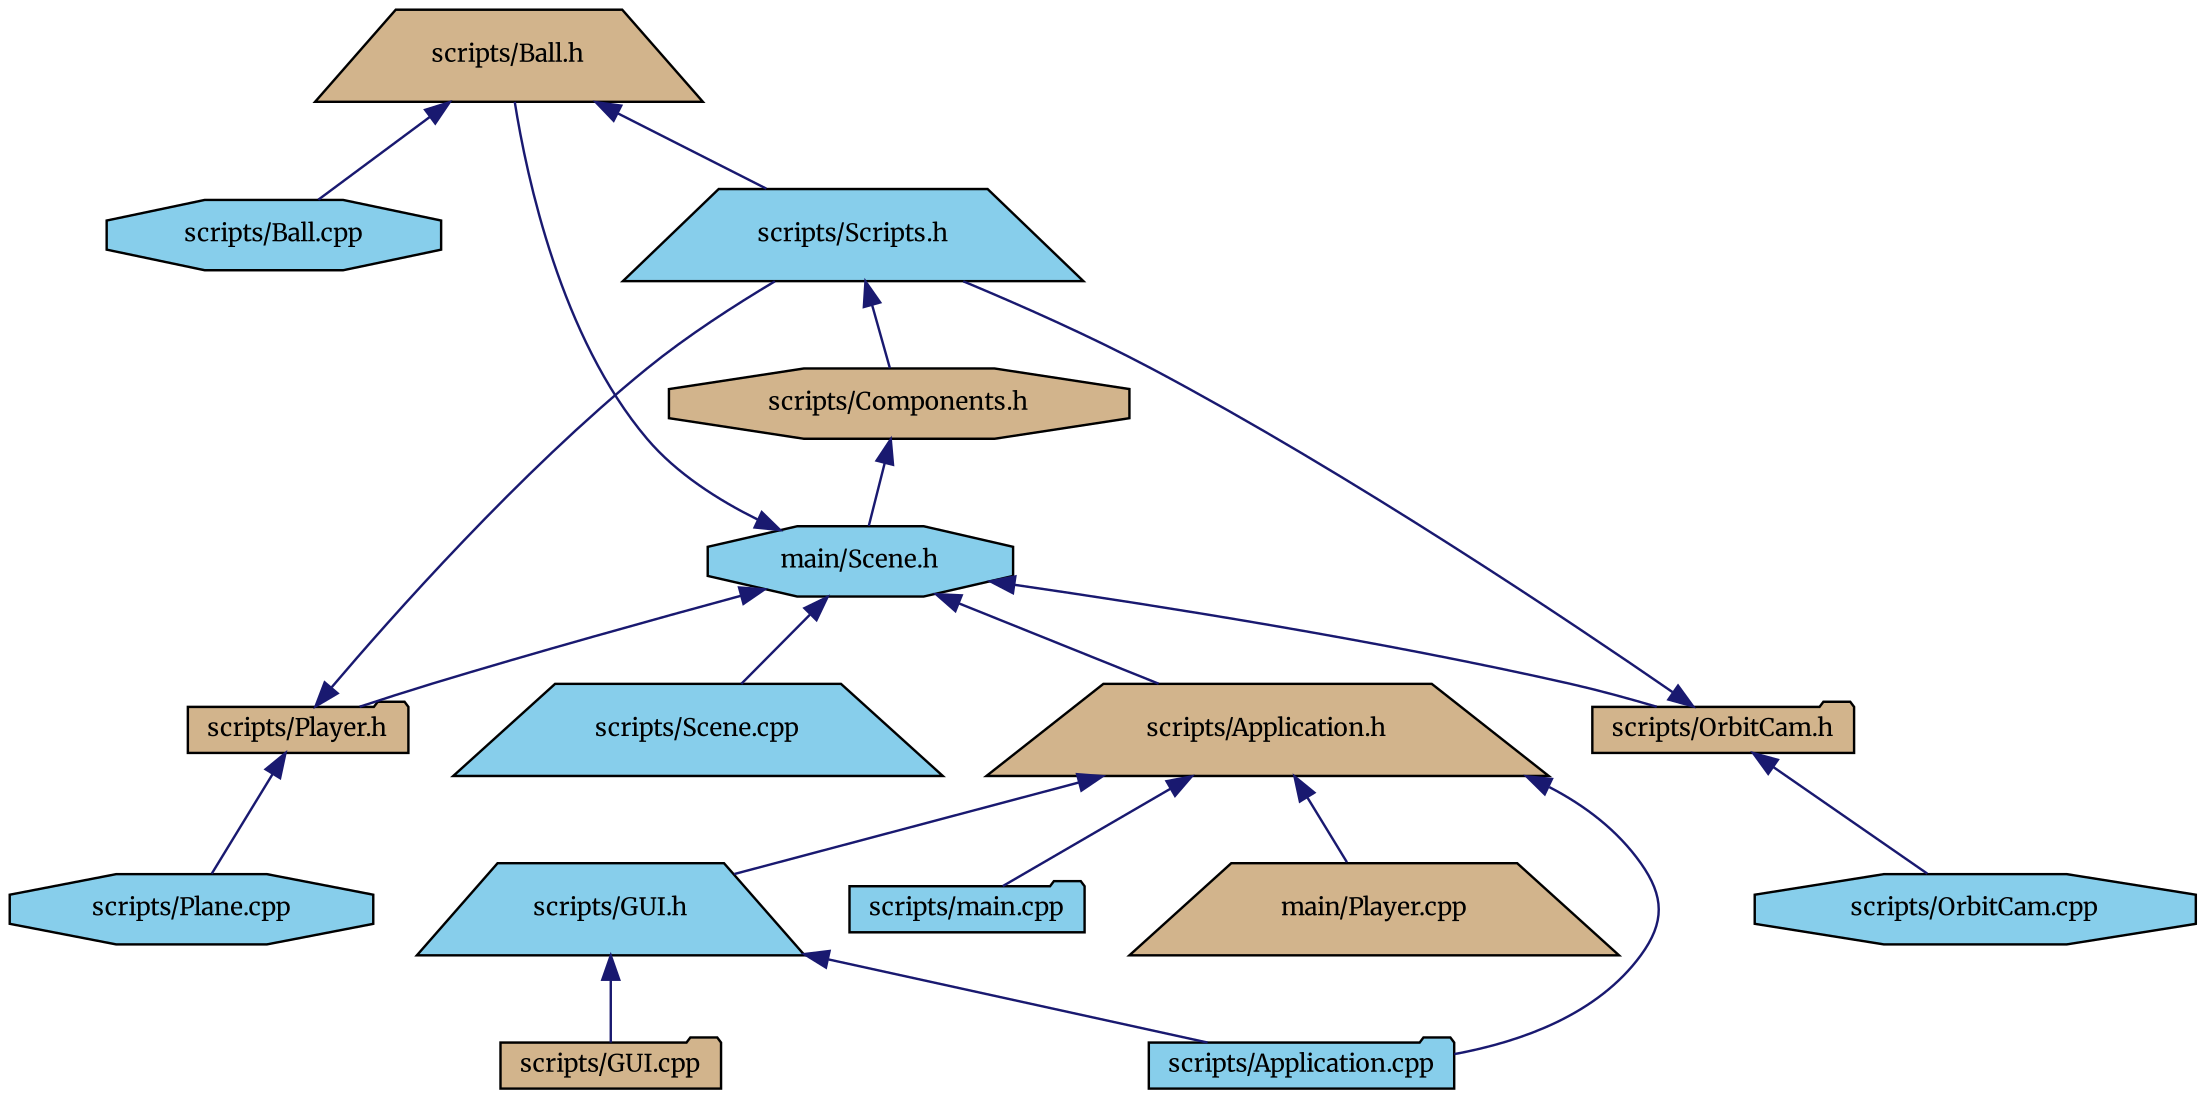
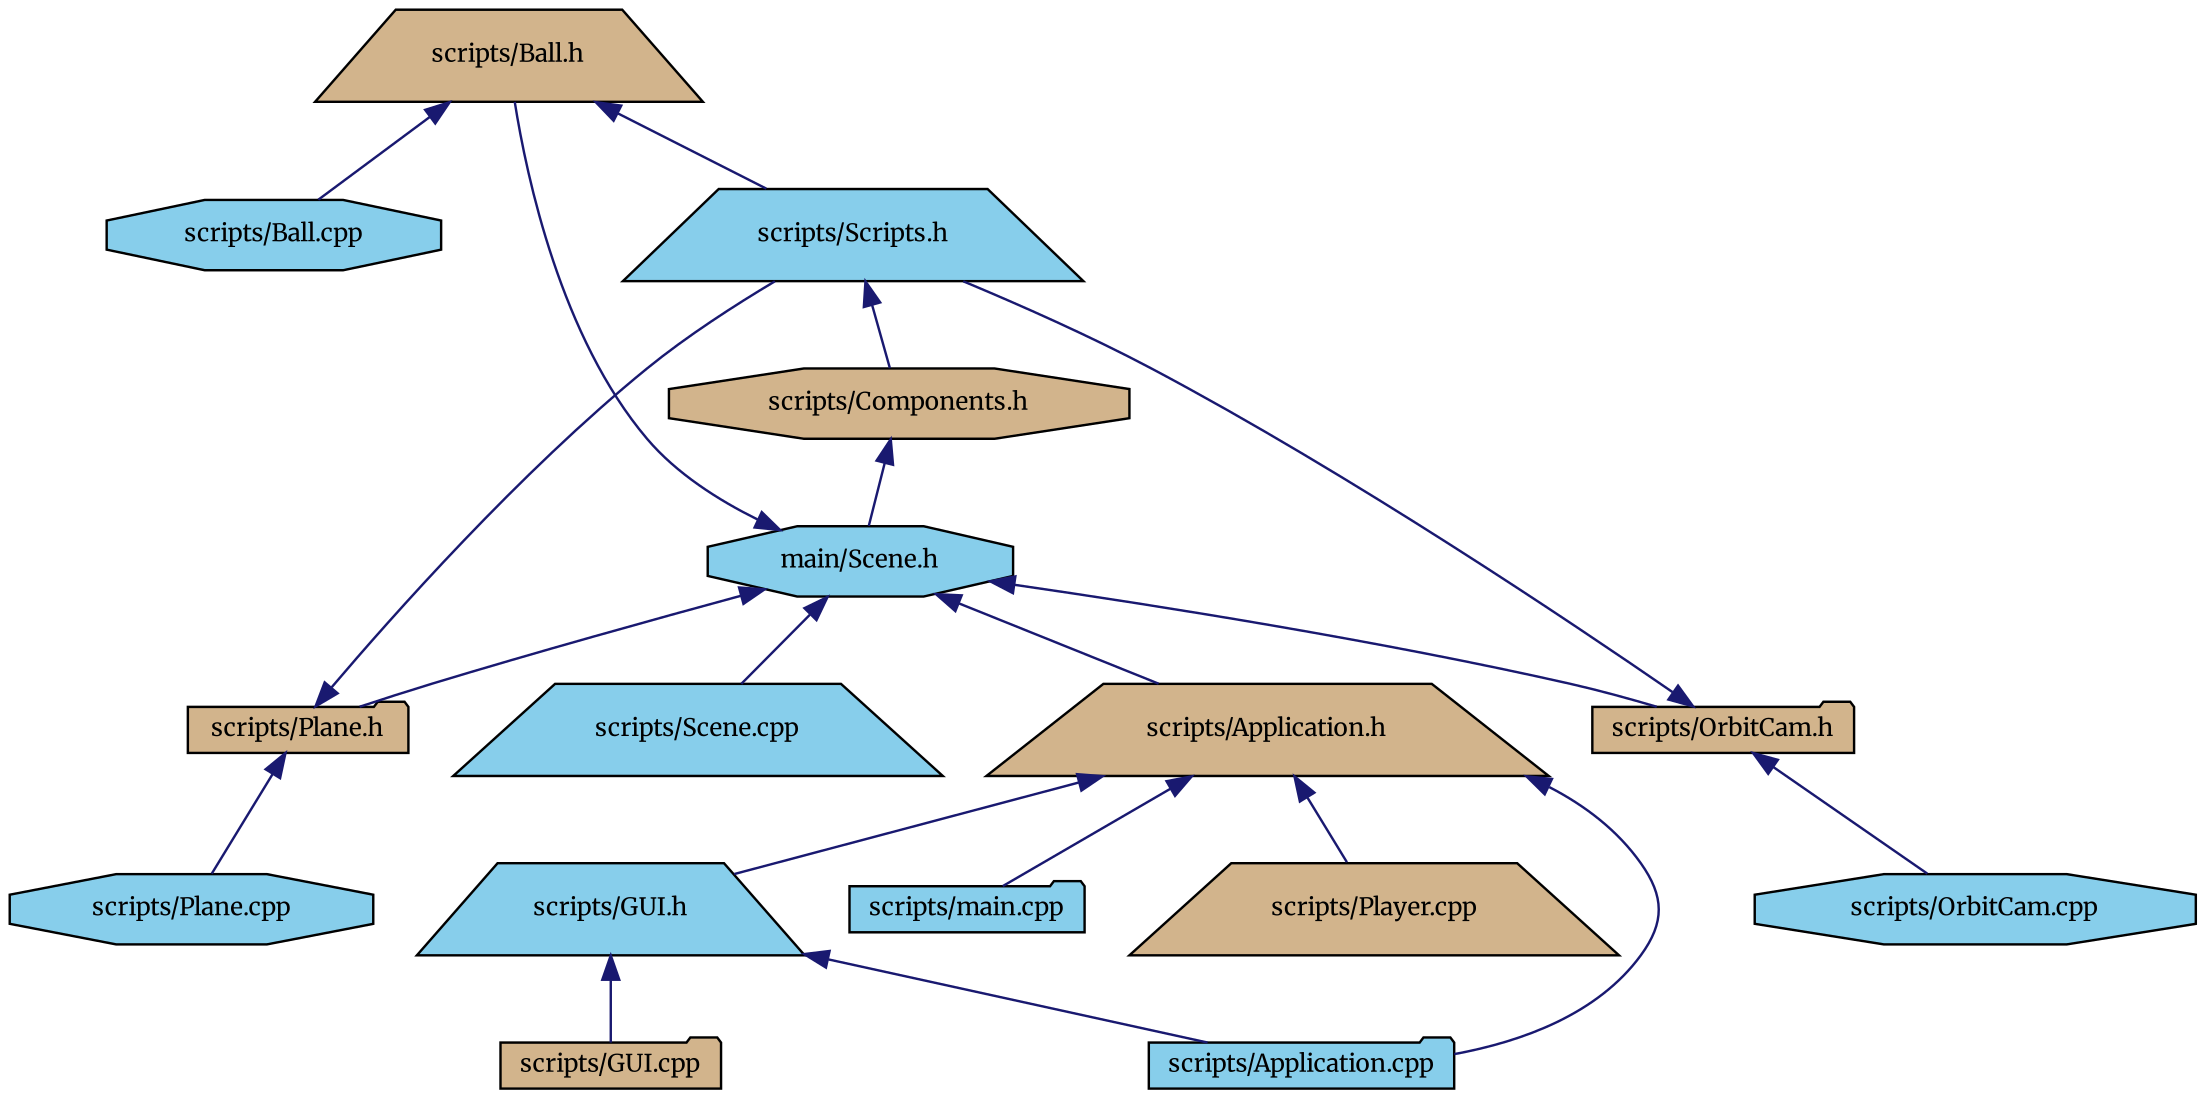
node "scripts/Player.h": label "scripts/Player.h" -> "scripts/Plane.h"
node "main/Player.cpp": label "main/Player.cpp" -> "scripts/Player.cpp"
